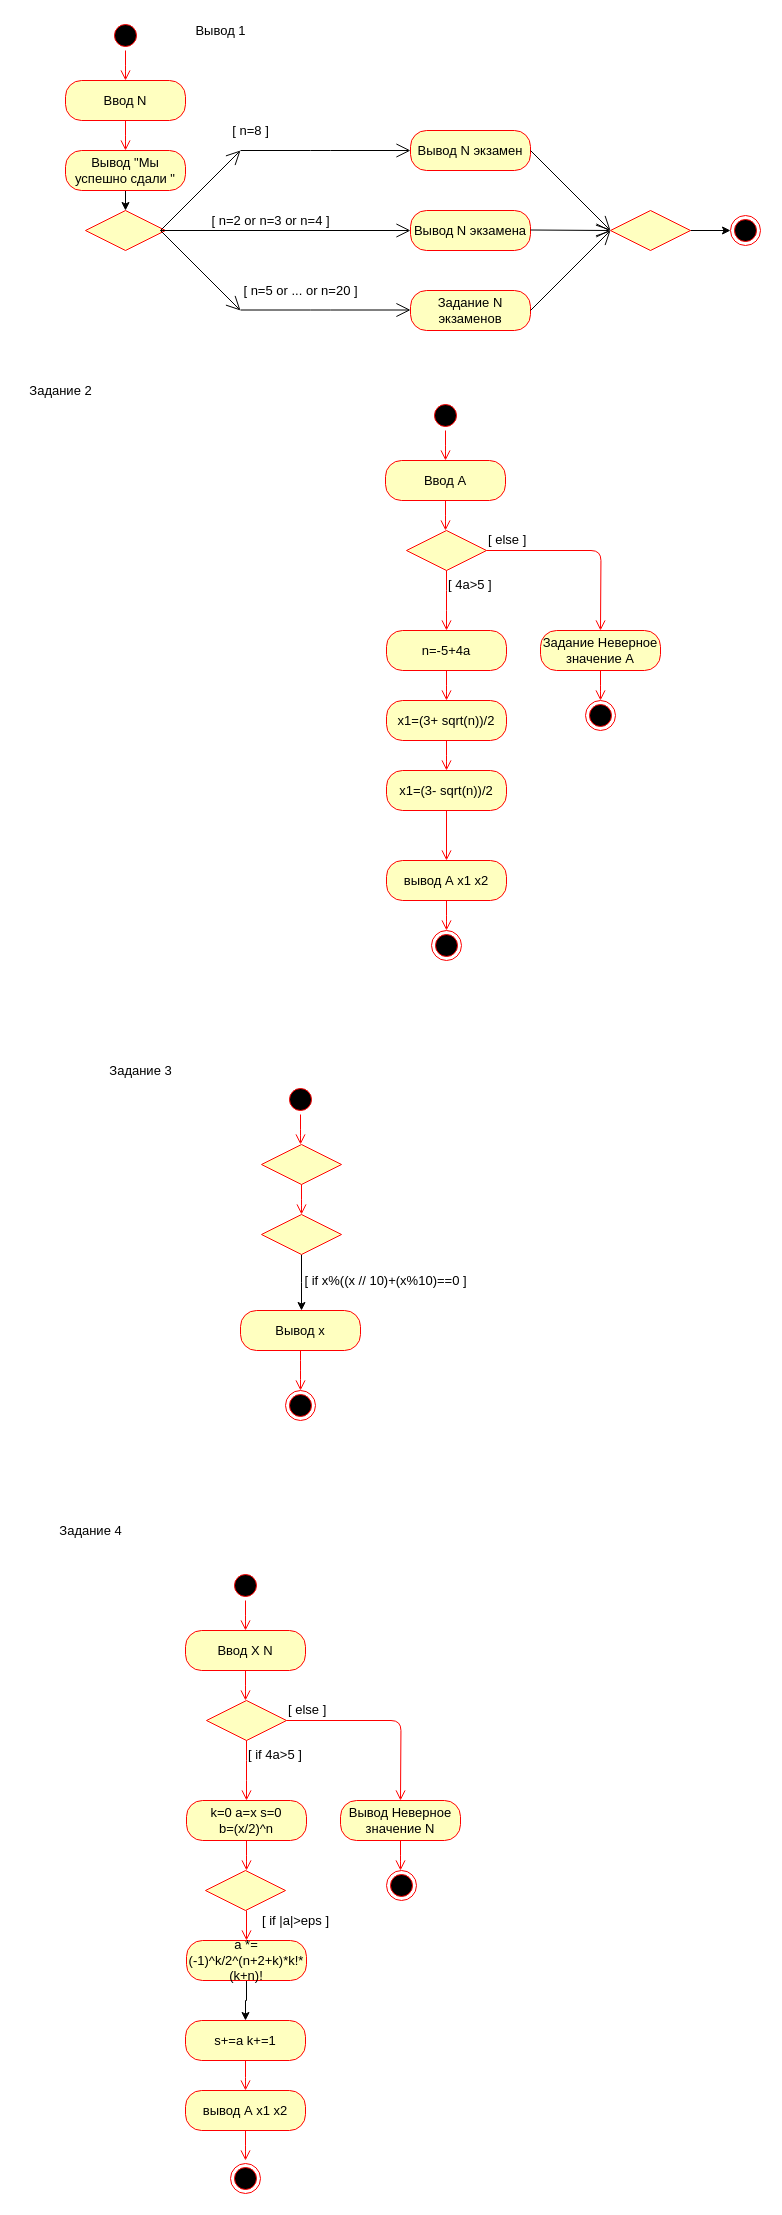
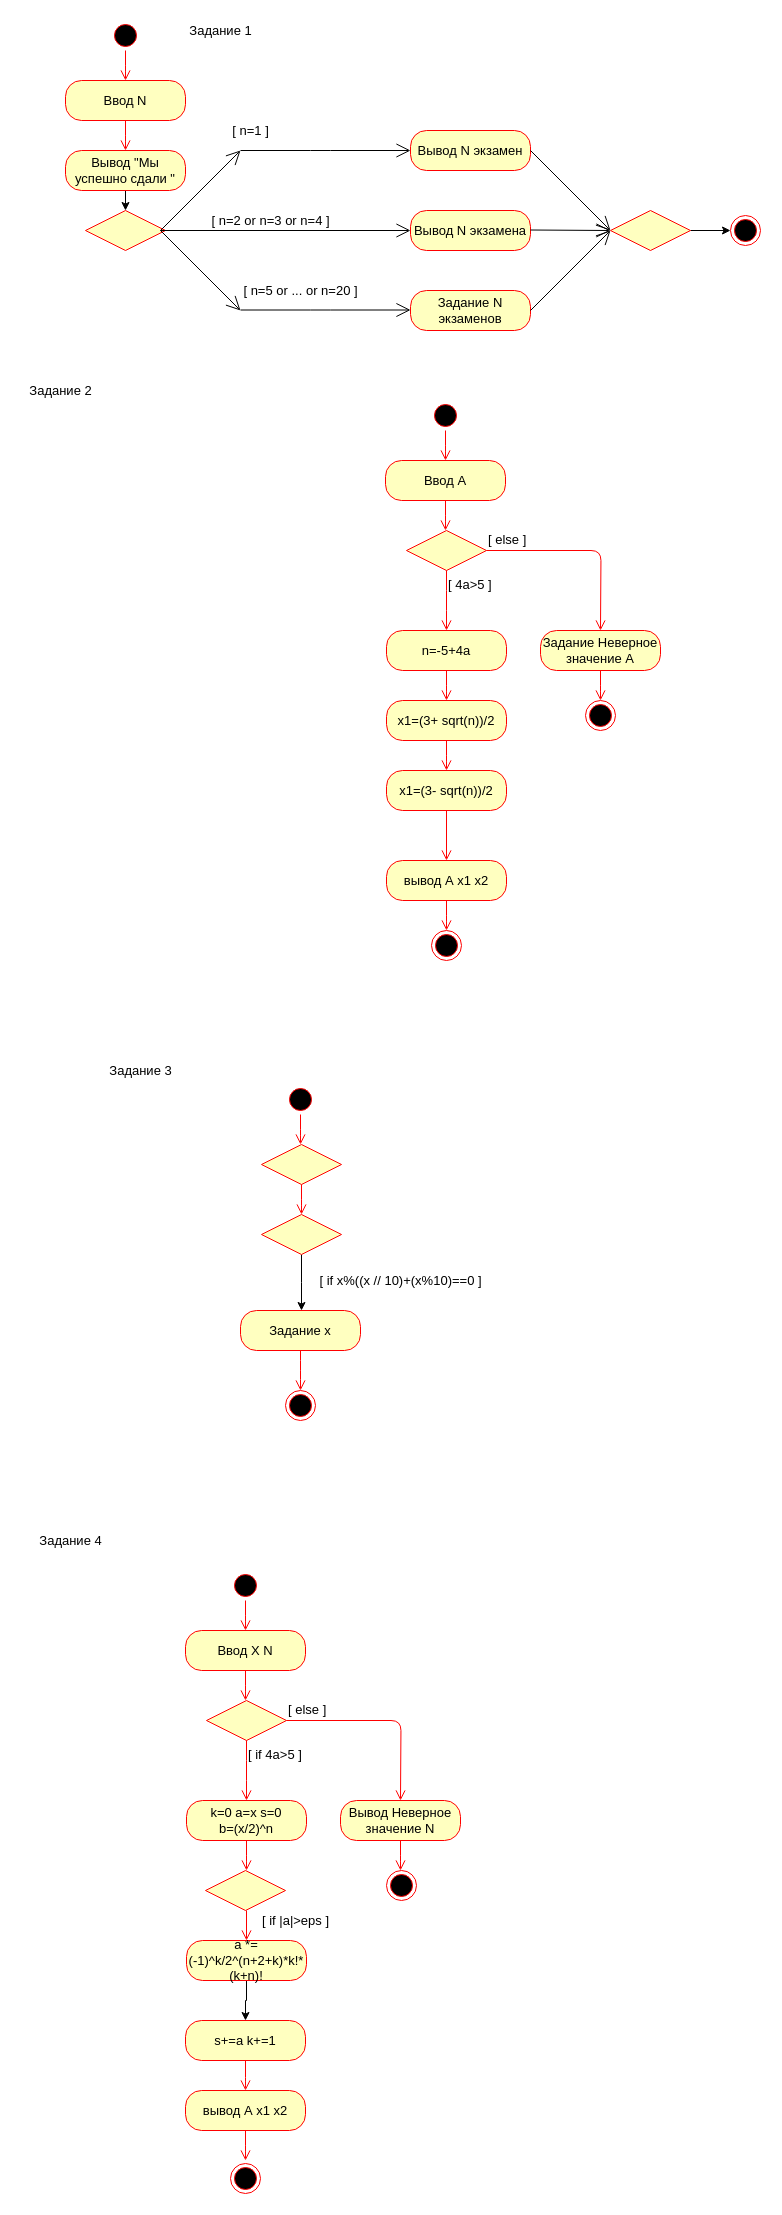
node "Вывод 1": label "Вывод 1" -> "Задание 1"
node "[ n=8 ]": label "[ n=8 ]" -> "[ n=1 ]"
node "[ if x%((x // 10)+(x%10)==0 ]": moved (386, 1281) -> (401, 1281)
node "Вывод х": label "Вывод х" -> "Задание х"
node "Задание 4": moved (91, 1531) -> (71, 1541)
